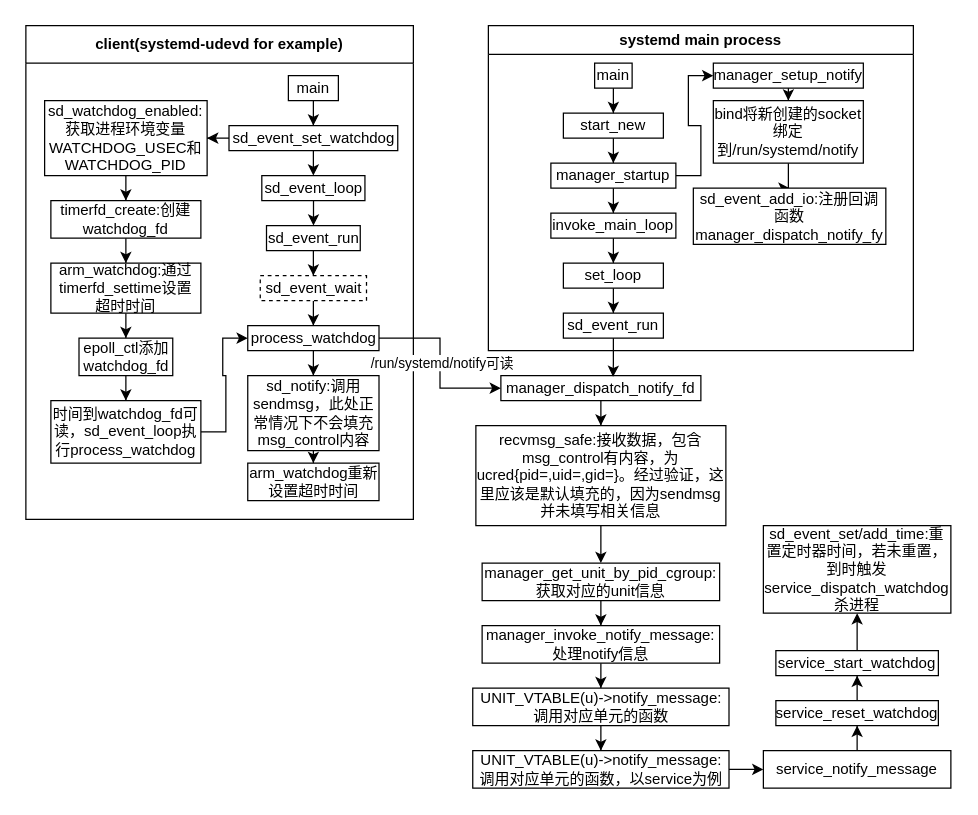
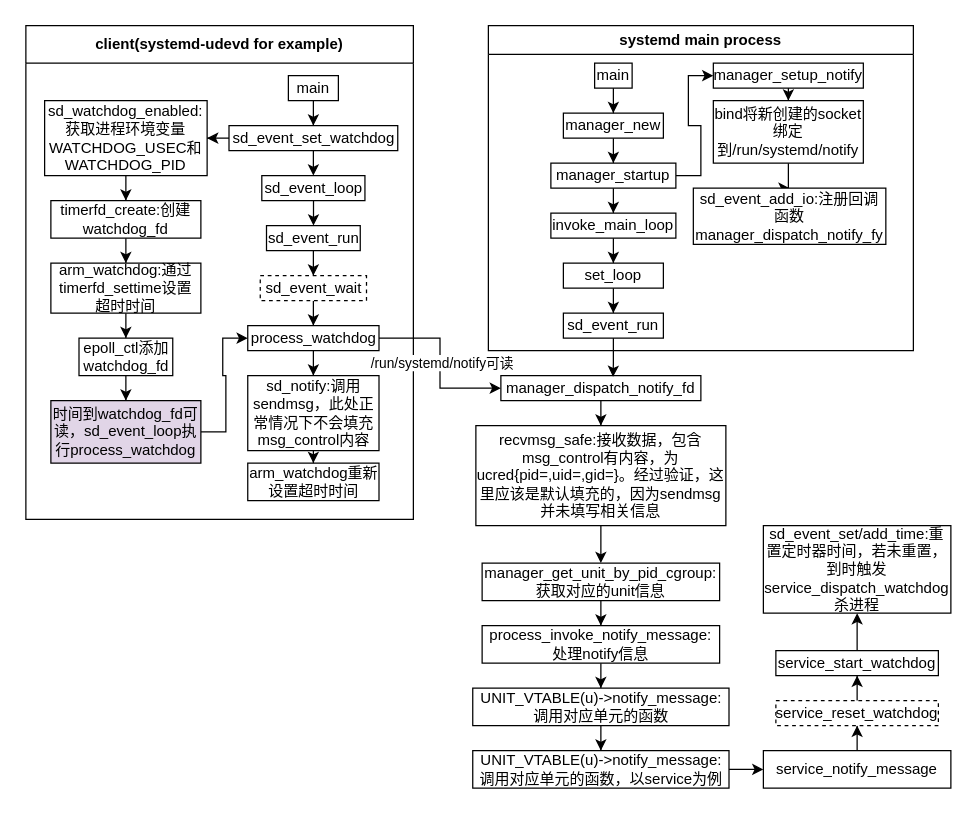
node "start_new": label "start_new" -> "manager_new"
node "时间到watchdog_fd可读，sd_event_loop执行process_watchdog": fillcolor #ffffff -> #e1d5e7
node "manager_invoke_notify_message:处理notify信息": label "manager_invoke_notify_message:处理notify信息" -> "process_invoke_notify_message:处理notify信息"
node "service_reset_watchdog": style solid -> dashed
